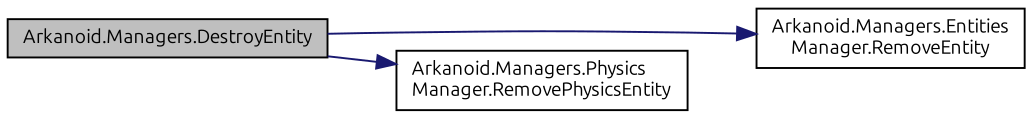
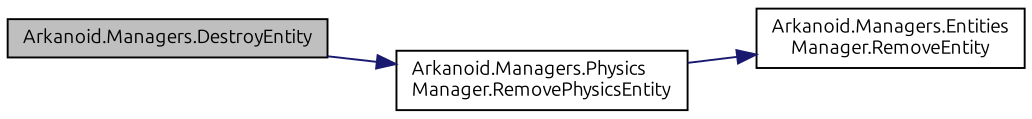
edge "Arkanoid.Managers.DestroyEntity" -> "Arkanoid.Managers.Entities Manager.RemoveEntity": now "Arkanoid.Managers.Physics Manager.RemovePhysicsEntity" -> "Arkanoid.Managers.Entities Manager.RemoveEntity"
